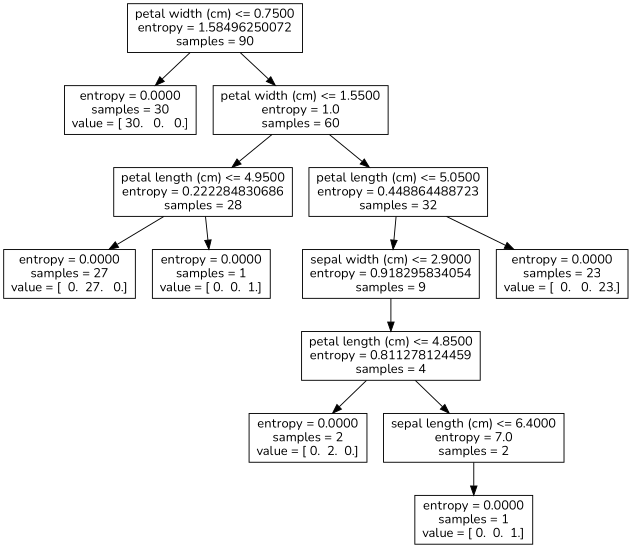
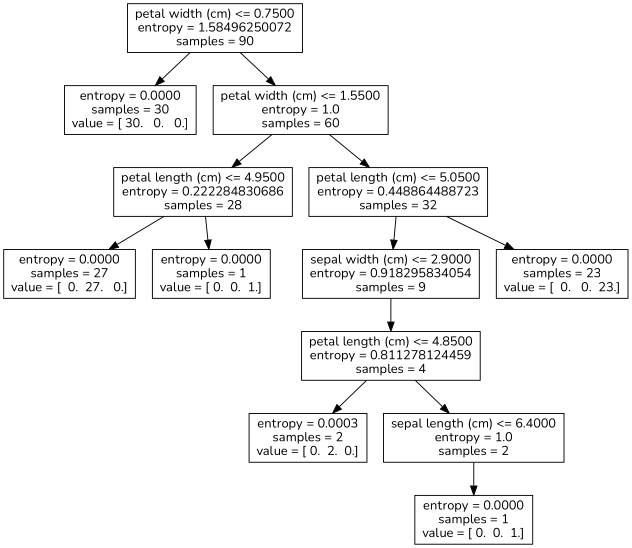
node "entropy = 0.0000 samples = 2 value = [ 0.  2.  0.]": label "entropy = 0.0000 samples = 2 value = [ 0.  2.  0.]" -> "entropy = 0.0003 samples = 2 value = [ 0.  2.  0.]"
node "sepal length (cm) <= 6.4000 entropy = 7.0 samples = 2": label "sepal length (cm) <= 6.4000 entropy = 7.0 samples = 2" -> "sepal length (cm) <= 6.4000 entropy = 1.0 samples = 2"
